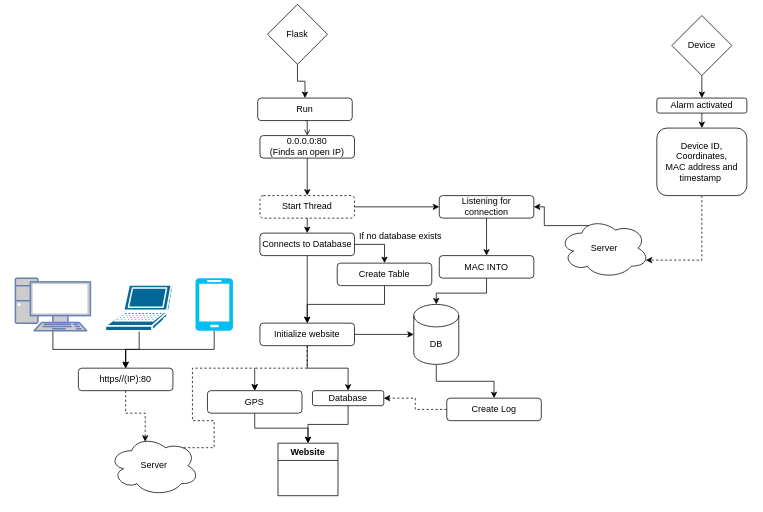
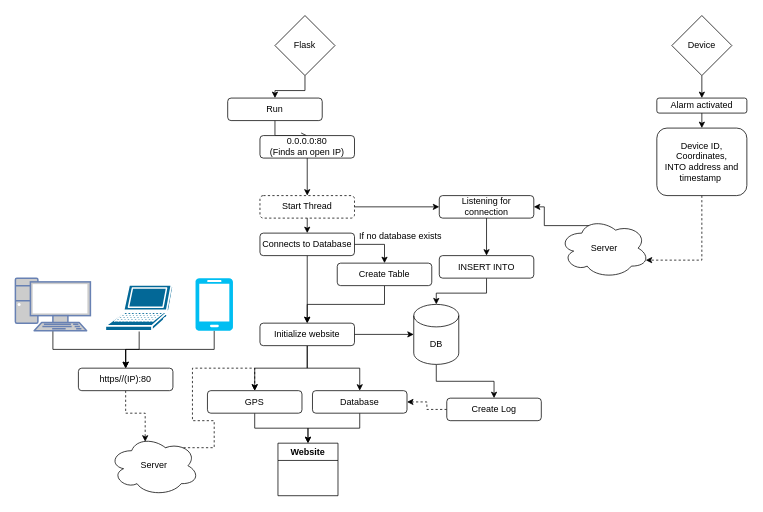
node "Flask": moved (297, 34) -> (305, 45)
node "Run": moved (305, 109) -> (275, 109)
node "Device ID, Coordinates, MAC address and timestamp": label "Device ID, Coordinates, MAC address and timestamp" -> "Device ID, Coordinates, INTO address and timestamp"
node "MAC INTO": label "MAC INTO" -> "INSERT INTO"
edge "Initialize website" -> "GPS": style dashed -> solid
node "Database": size 71x15 -> 95x23
